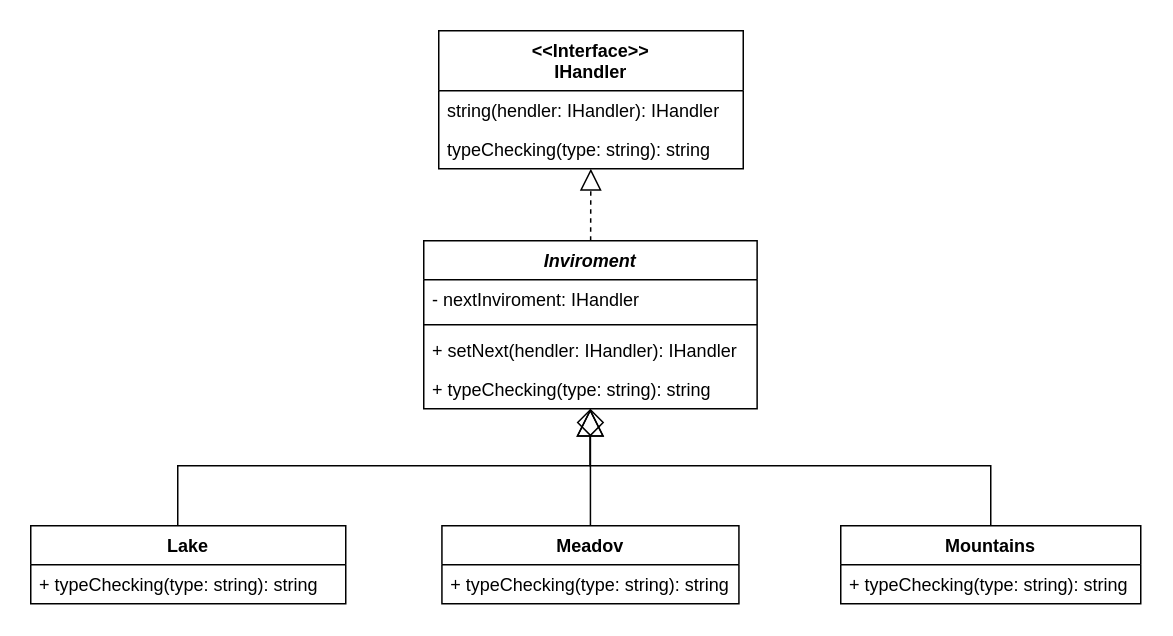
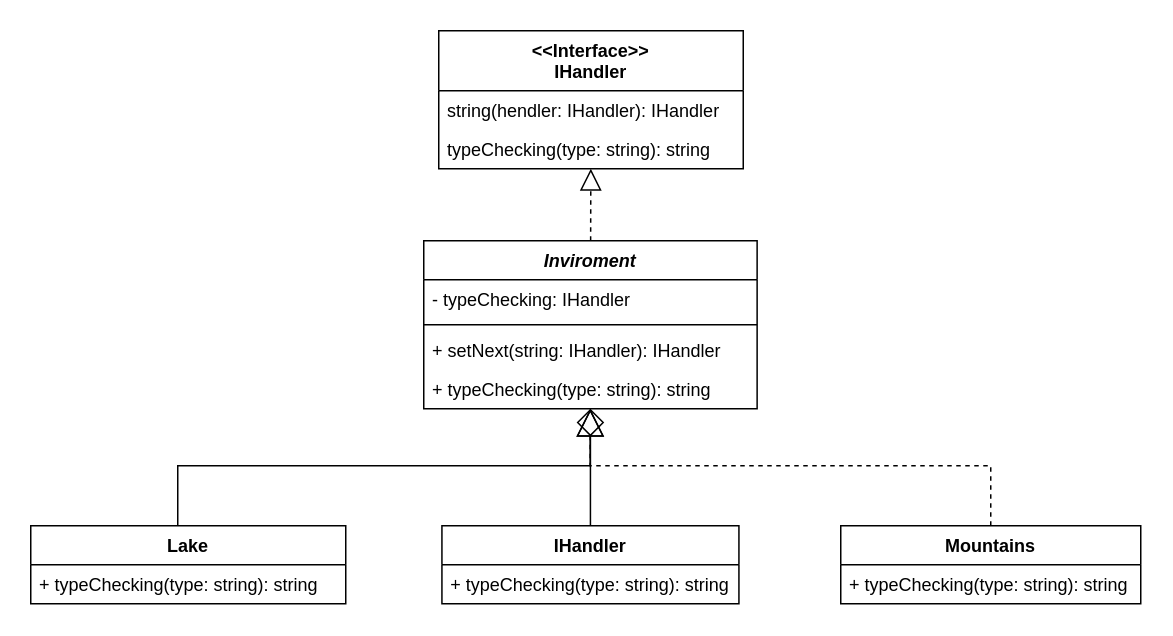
node "- nextInviroment: IHandler": label "- nextInviroment: IHandler" -> "- typeChecking: IHandler"
node "+ setNext(hendler: IHandler): IHandler": label "+ setNext(hendler: IHandler): IHandler" -> "+ setNext(string: IHandler): IHandler"
edge "Mountains" -> "Inviroment": style solid -> dashed
node "Meadov": label "Meadov" -> "IHandler"
